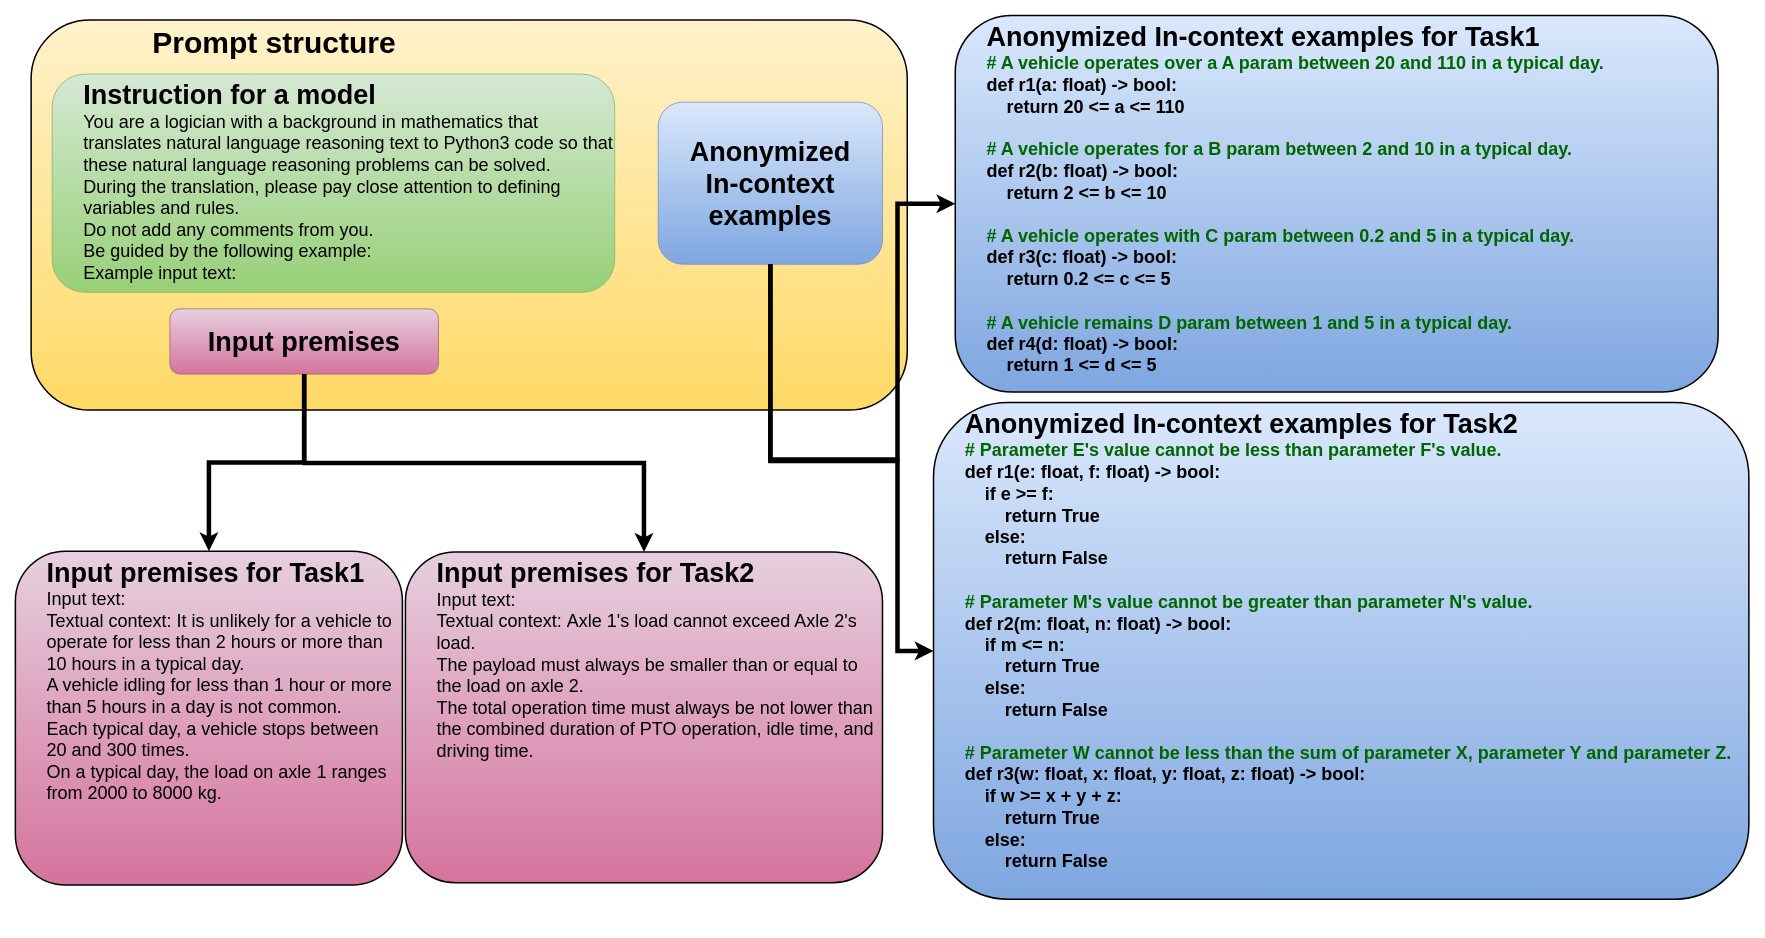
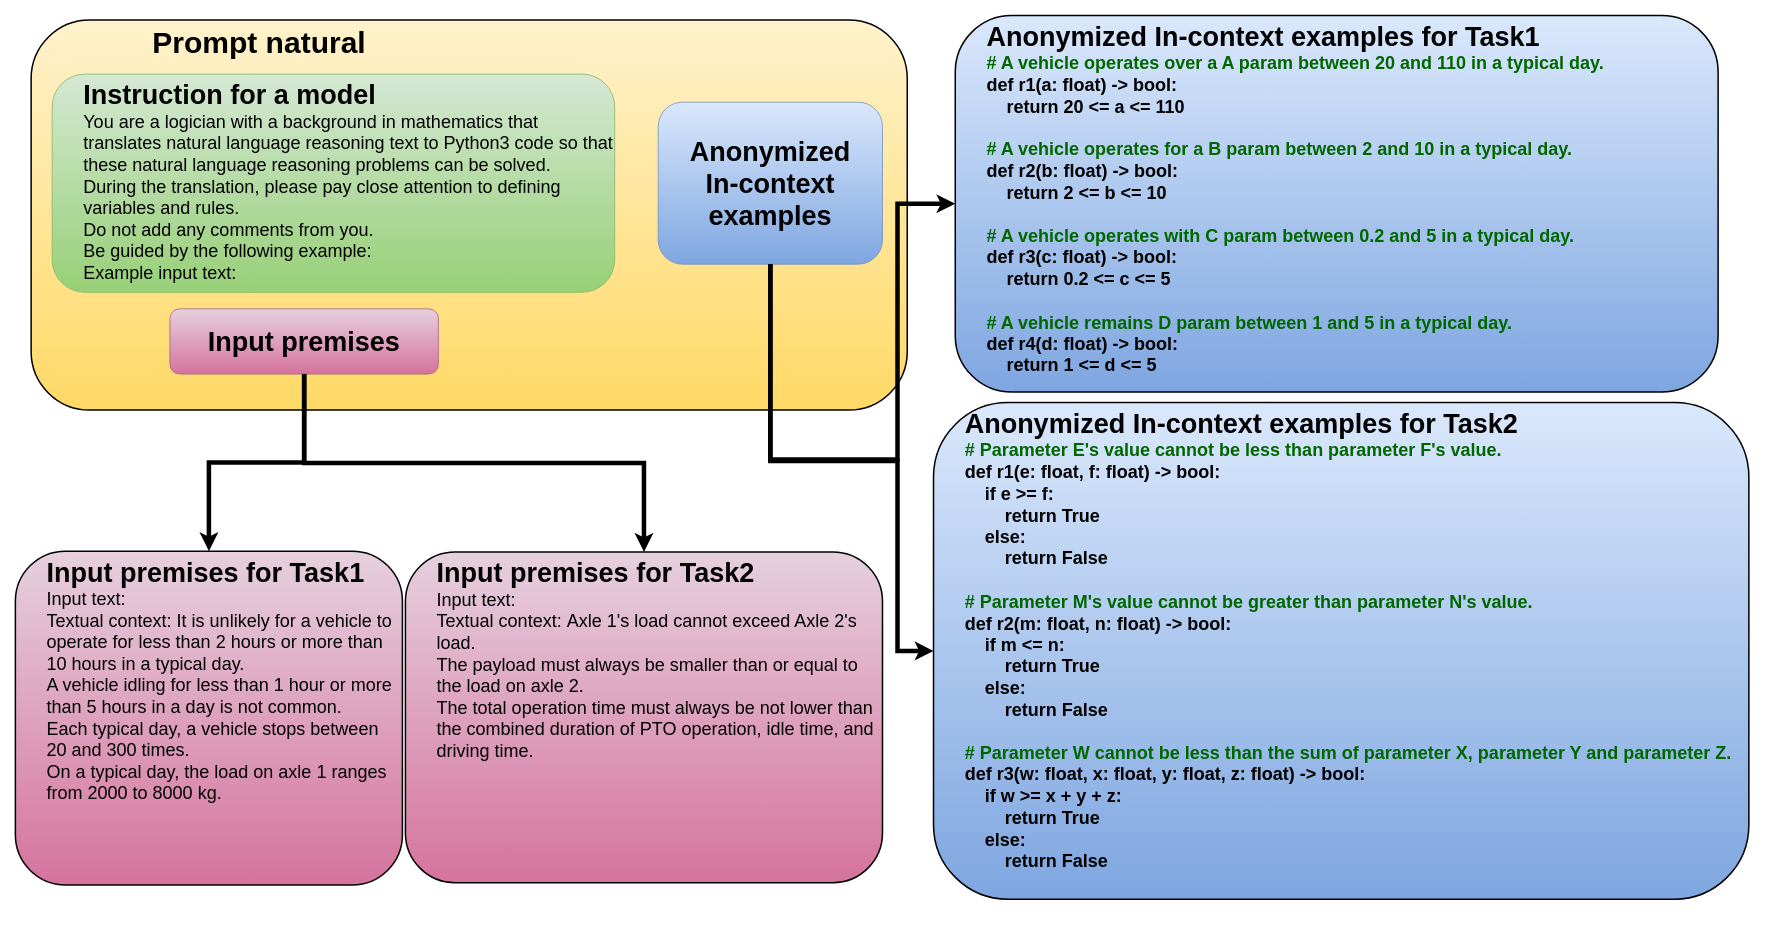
node "Prompt structure": label "Prompt structure" -> "Prompt natural"
